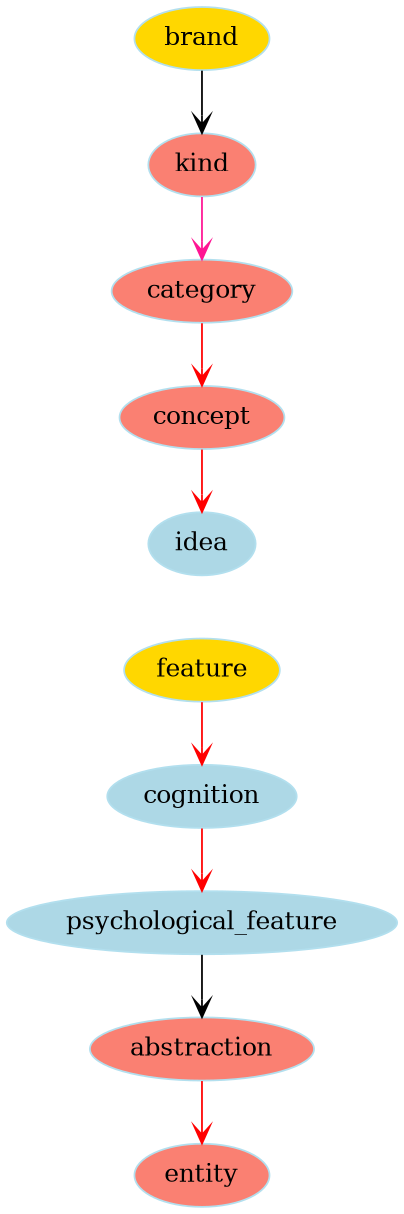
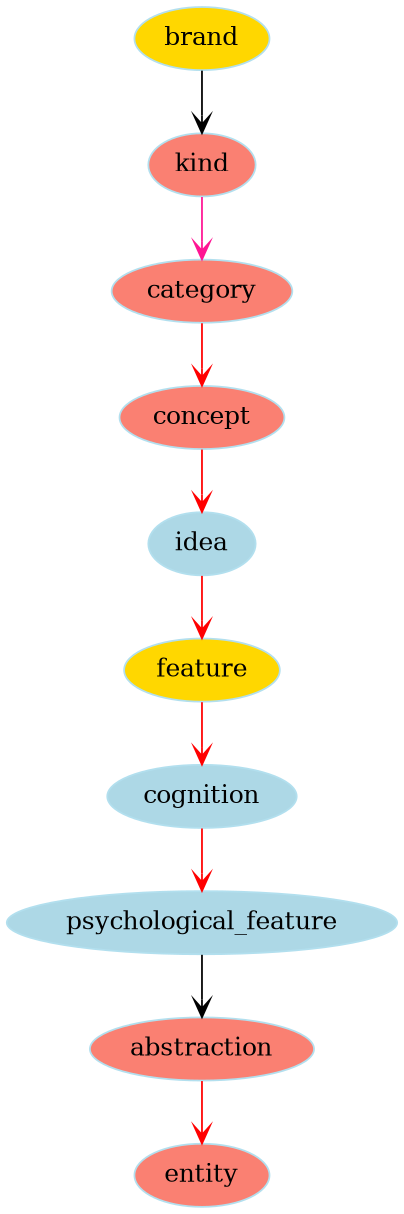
edge "idea" -> "feature": added
